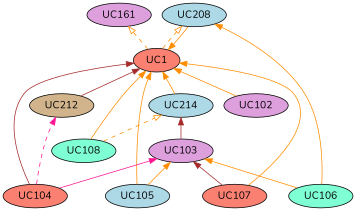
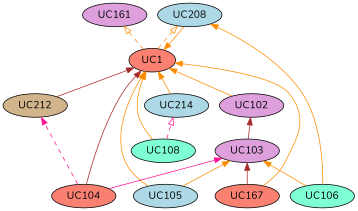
edge "UC108" -> "UC214": color darkorange -> deeppink
edge "UC103" -> "UC214": now "UC103" -> "UC102"
node "UC107": label "UC107" -> "UC167"
